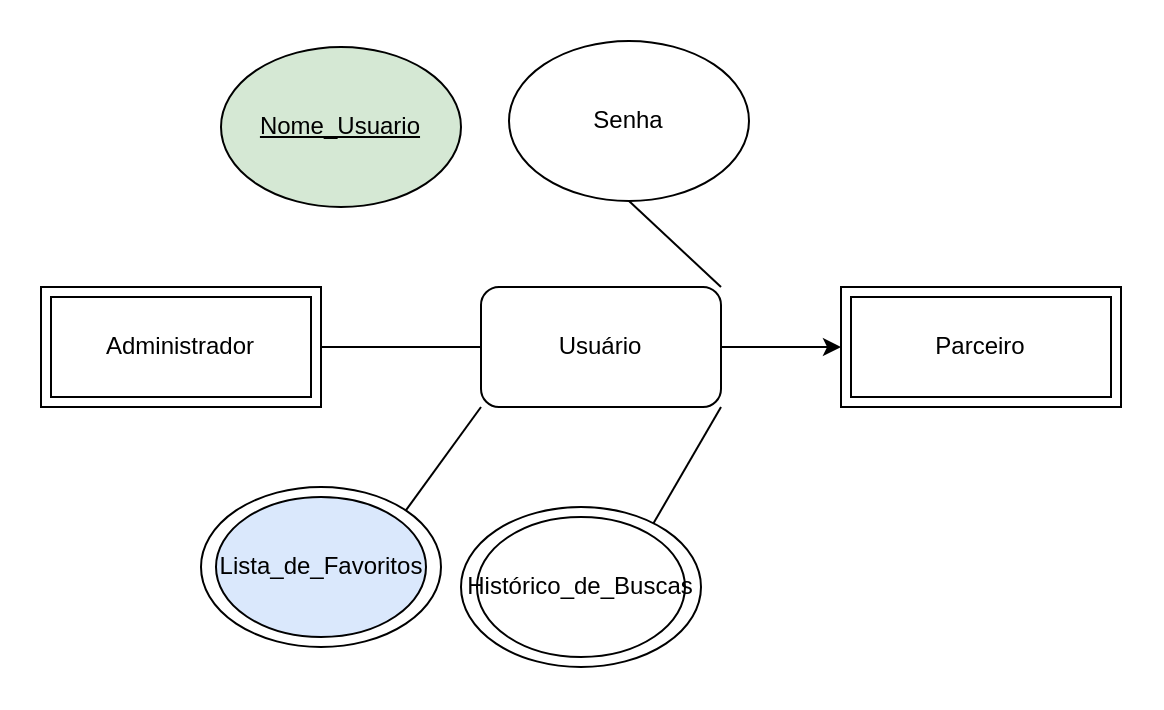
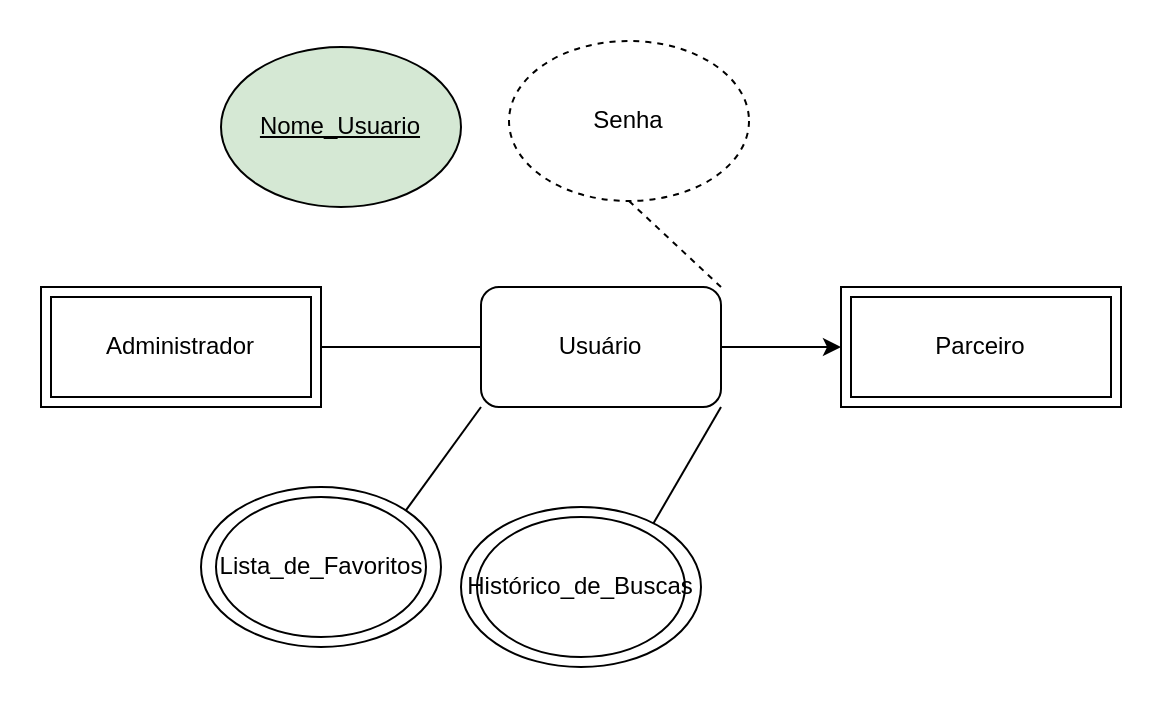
node "Senha": style solid -> dashed
edge "Senha" -- "Usuário": style solid -> dashed
node "Lista_de_Favoritos": fillcolor #dae8fc -> #ffffff
